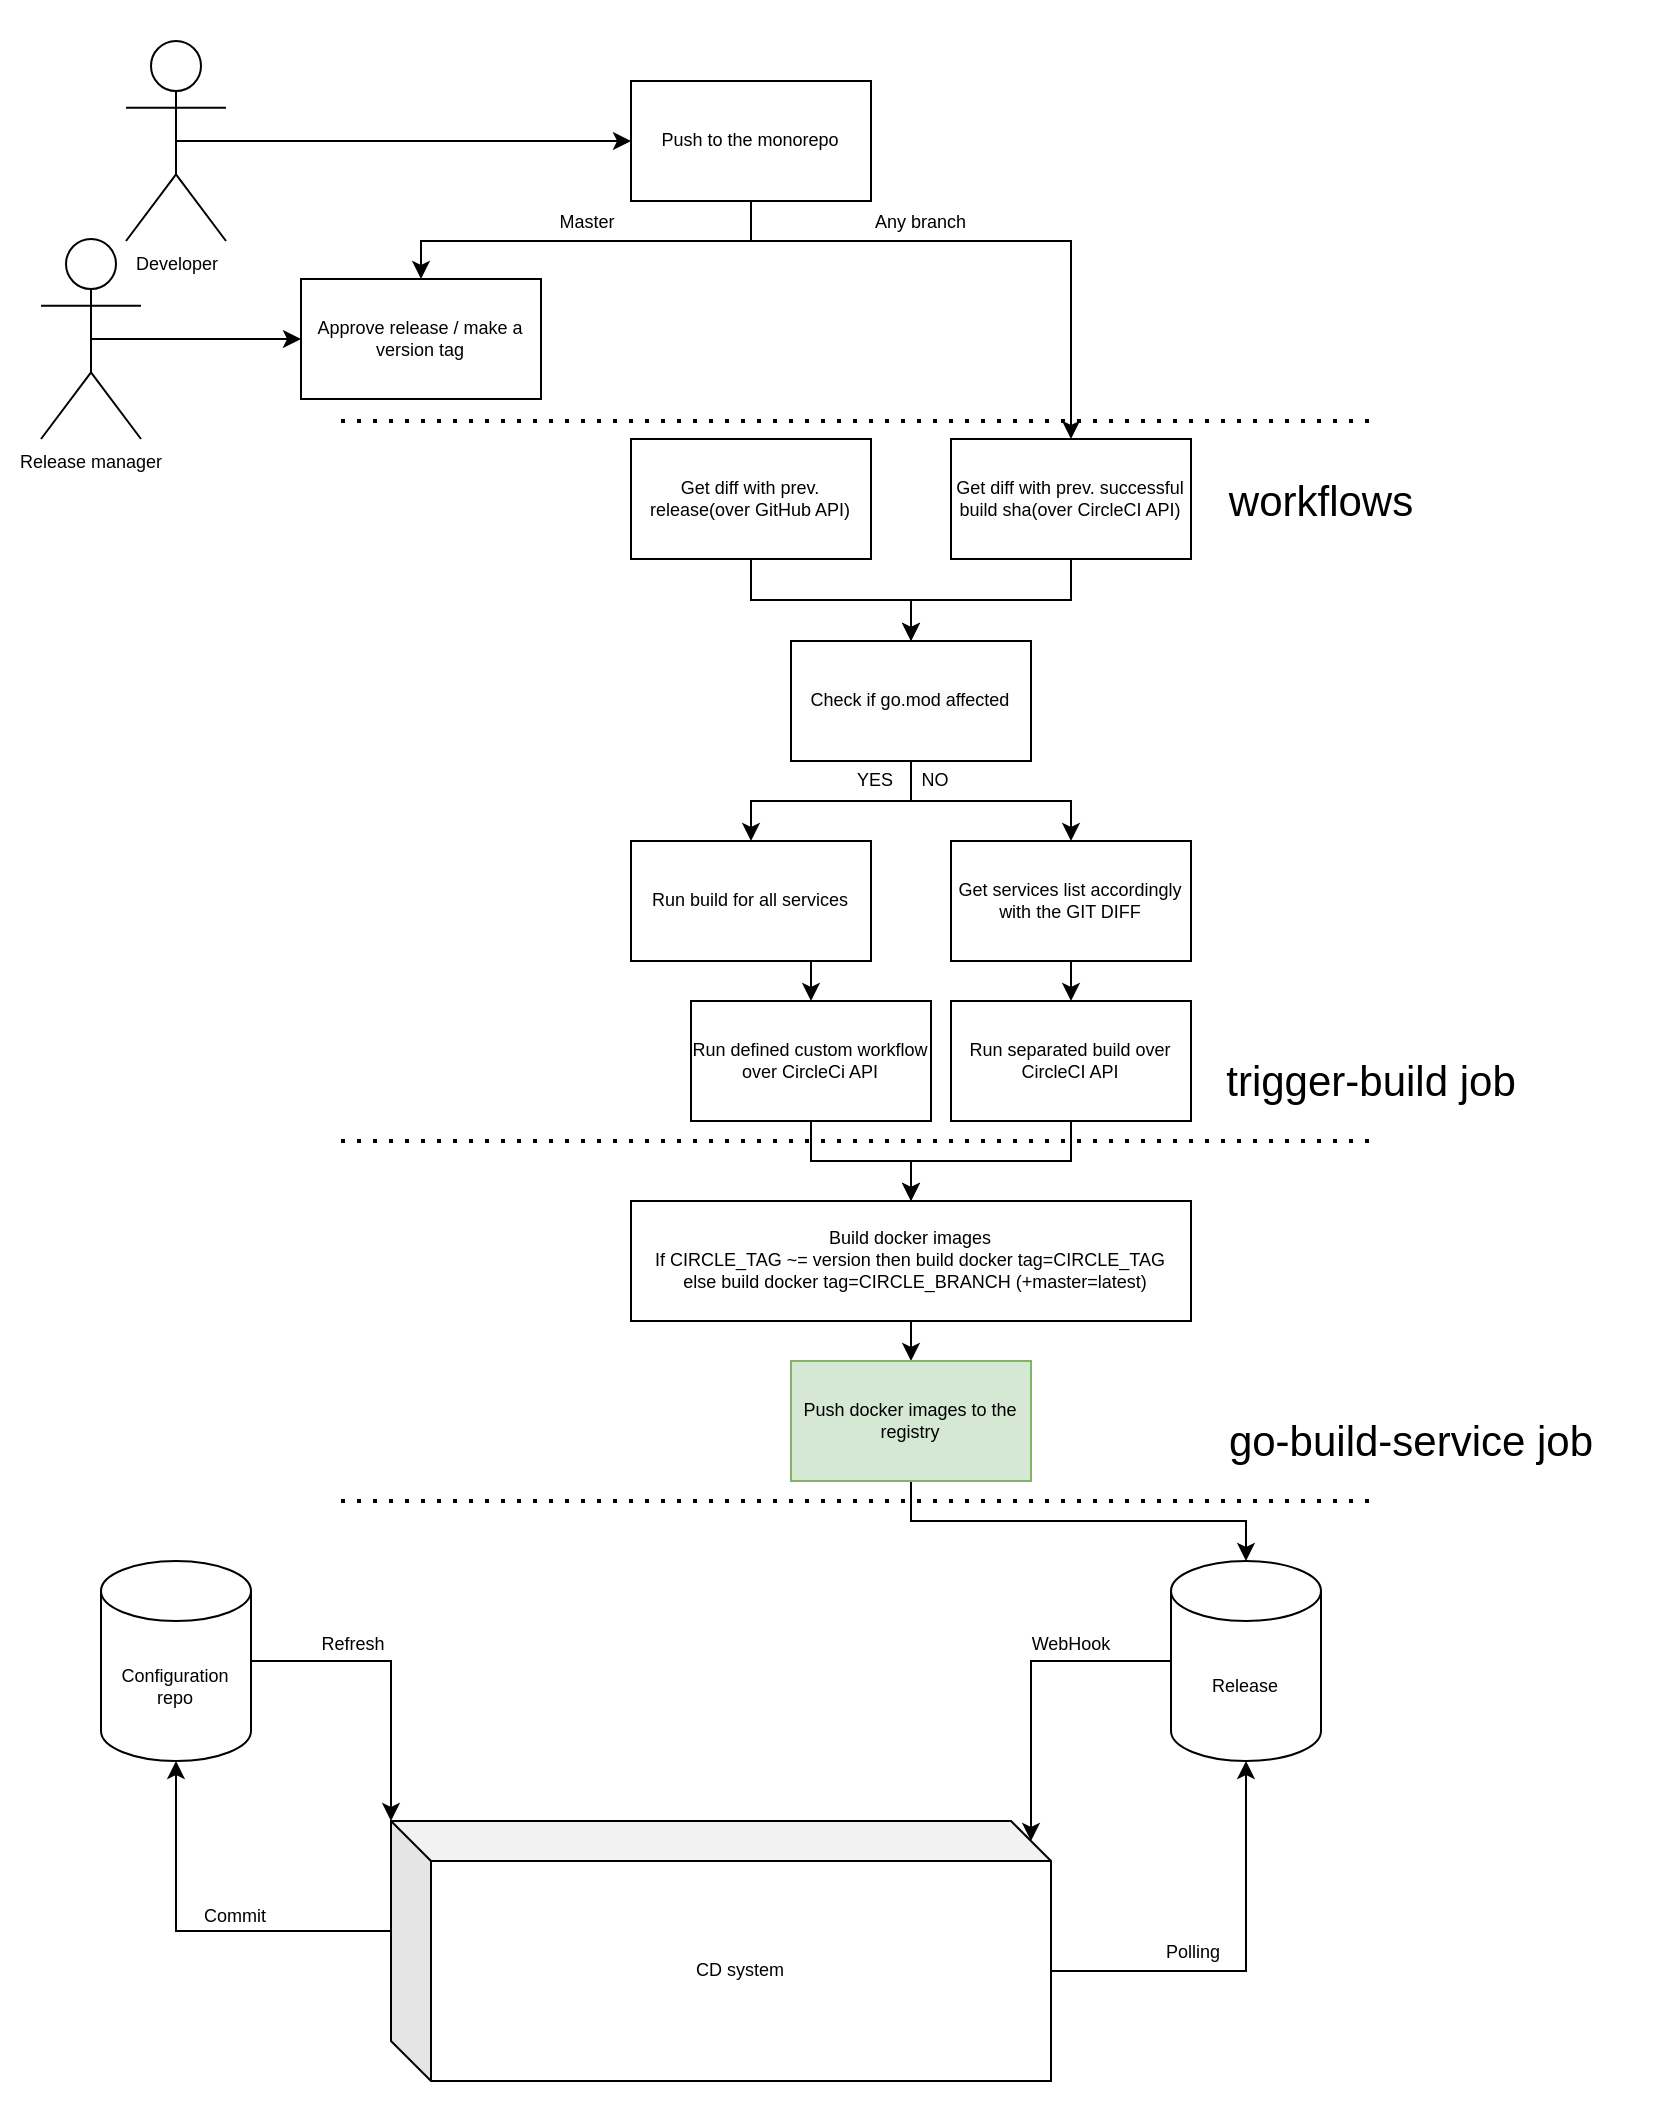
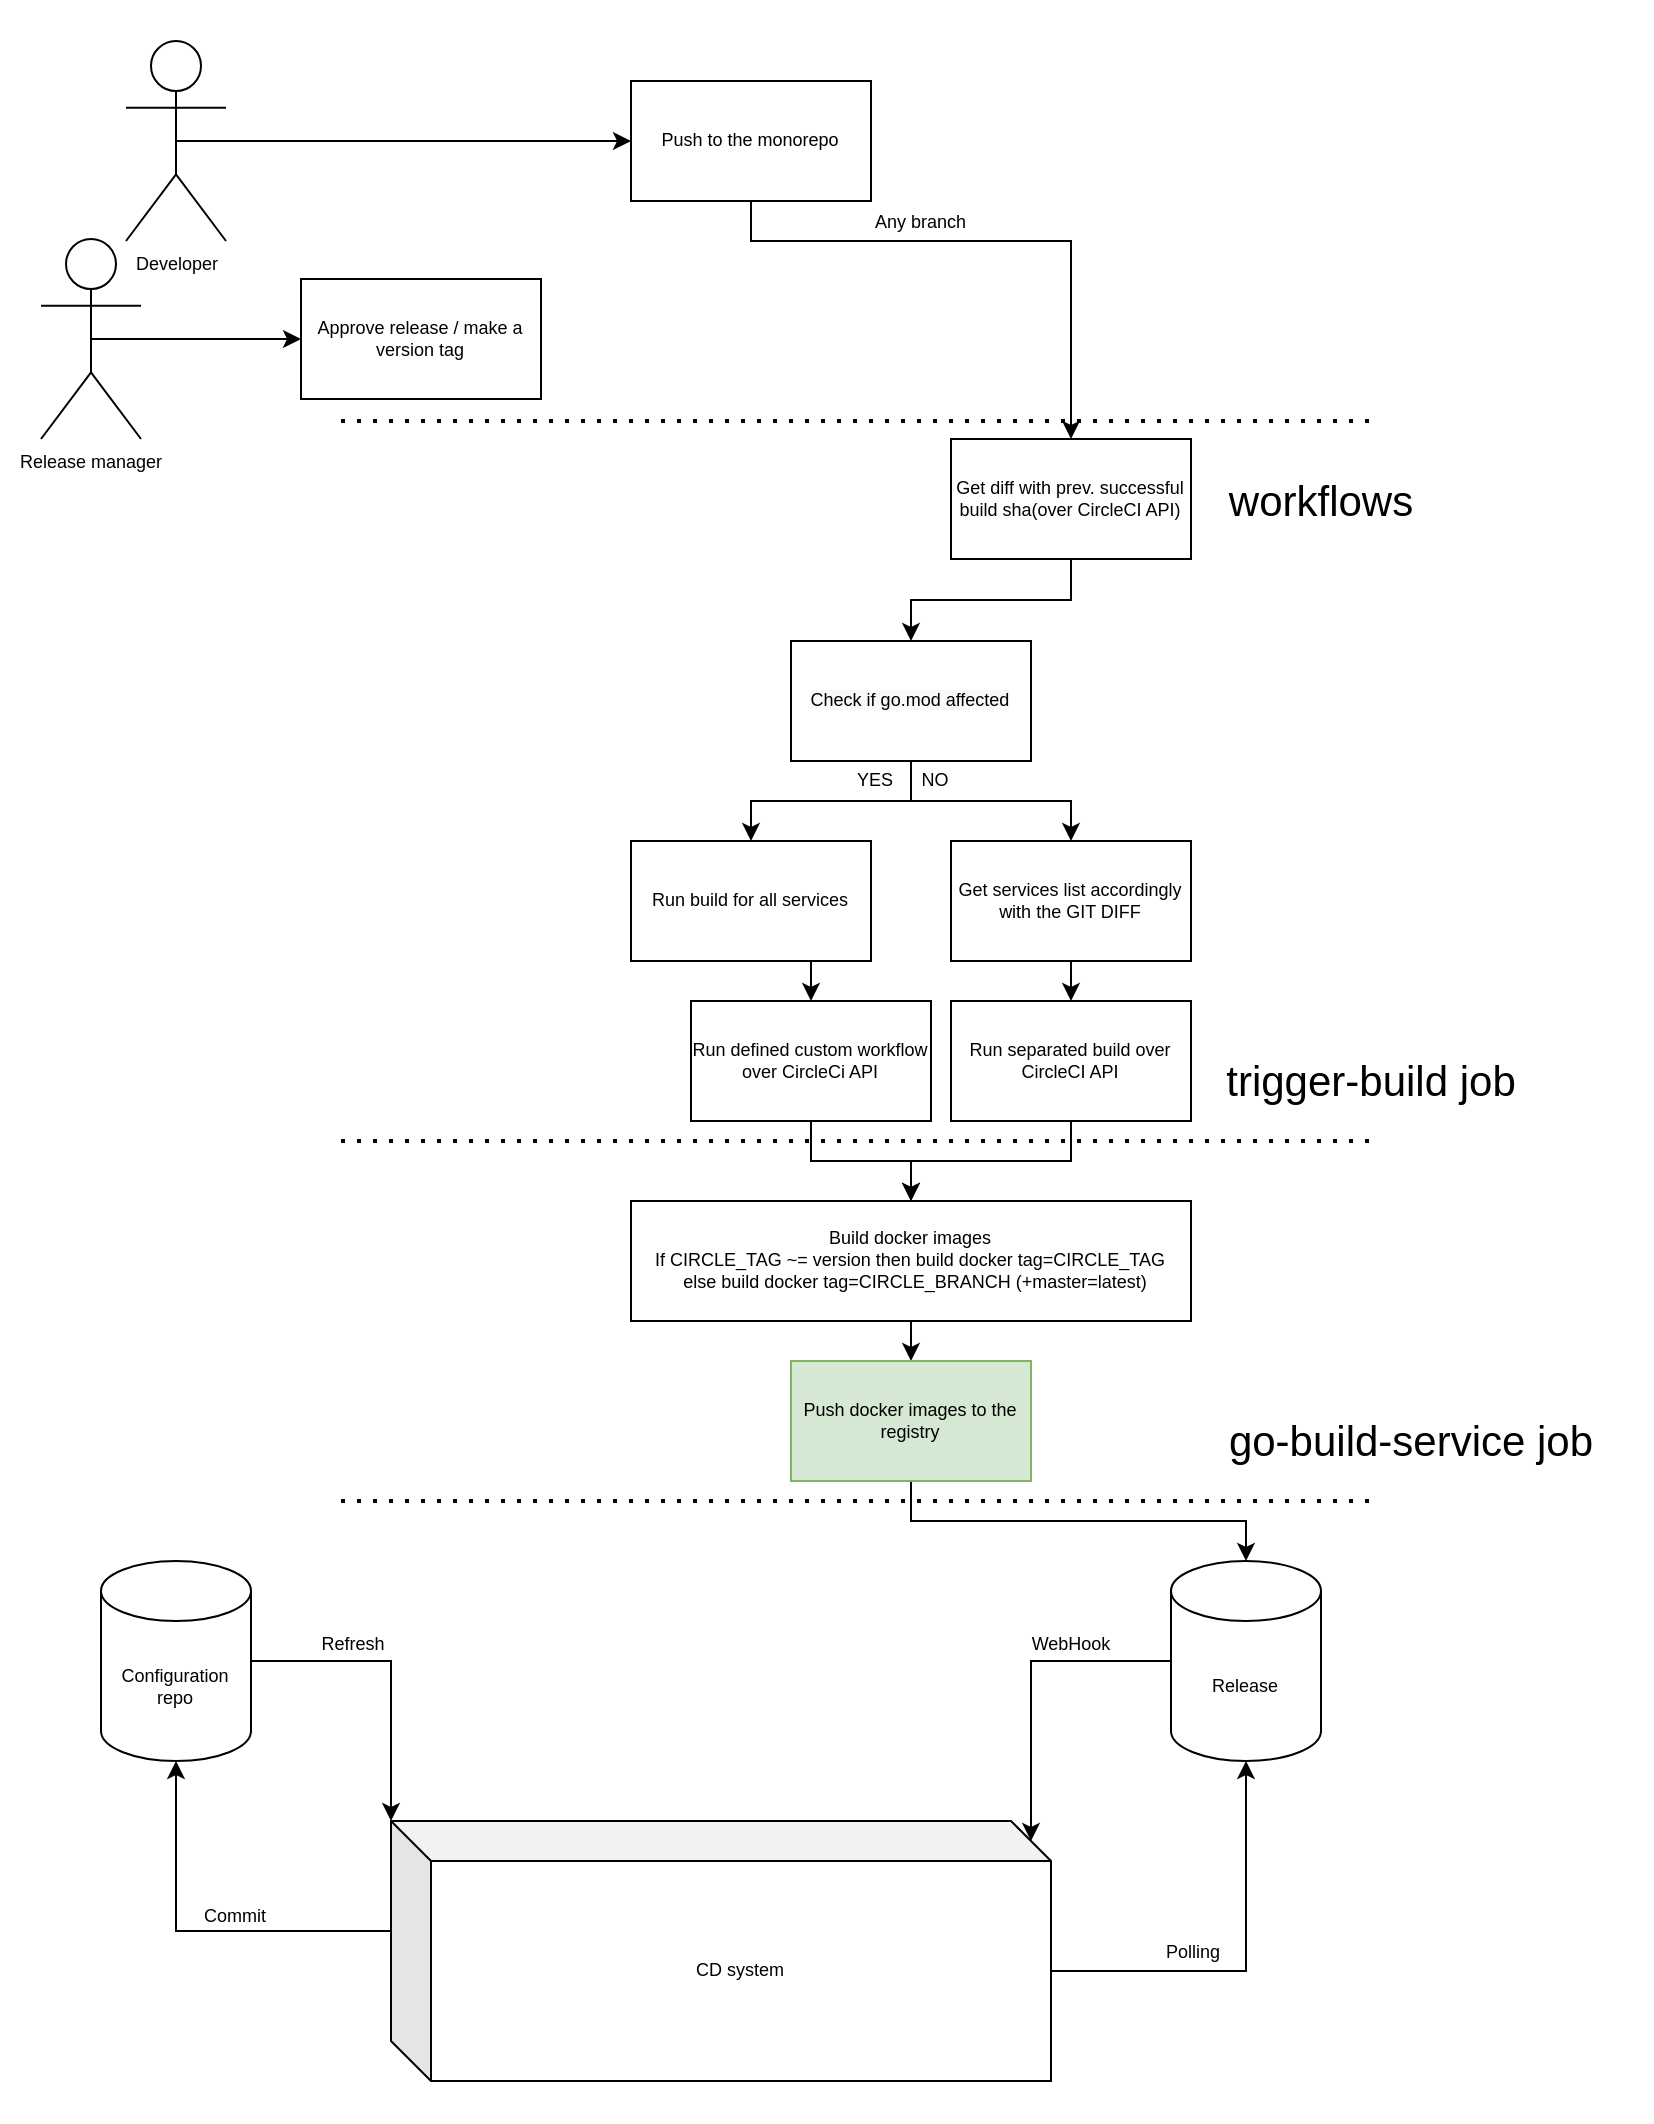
edge "Push to the monorepo" -> "Approve release / make a version tag": removed, label "Master"
node "Get diff with prev. release(over GitHub API)": removed
edge "Get diff with prev. release(over GitHub API)" -> "Check if go.mod affected": removed
